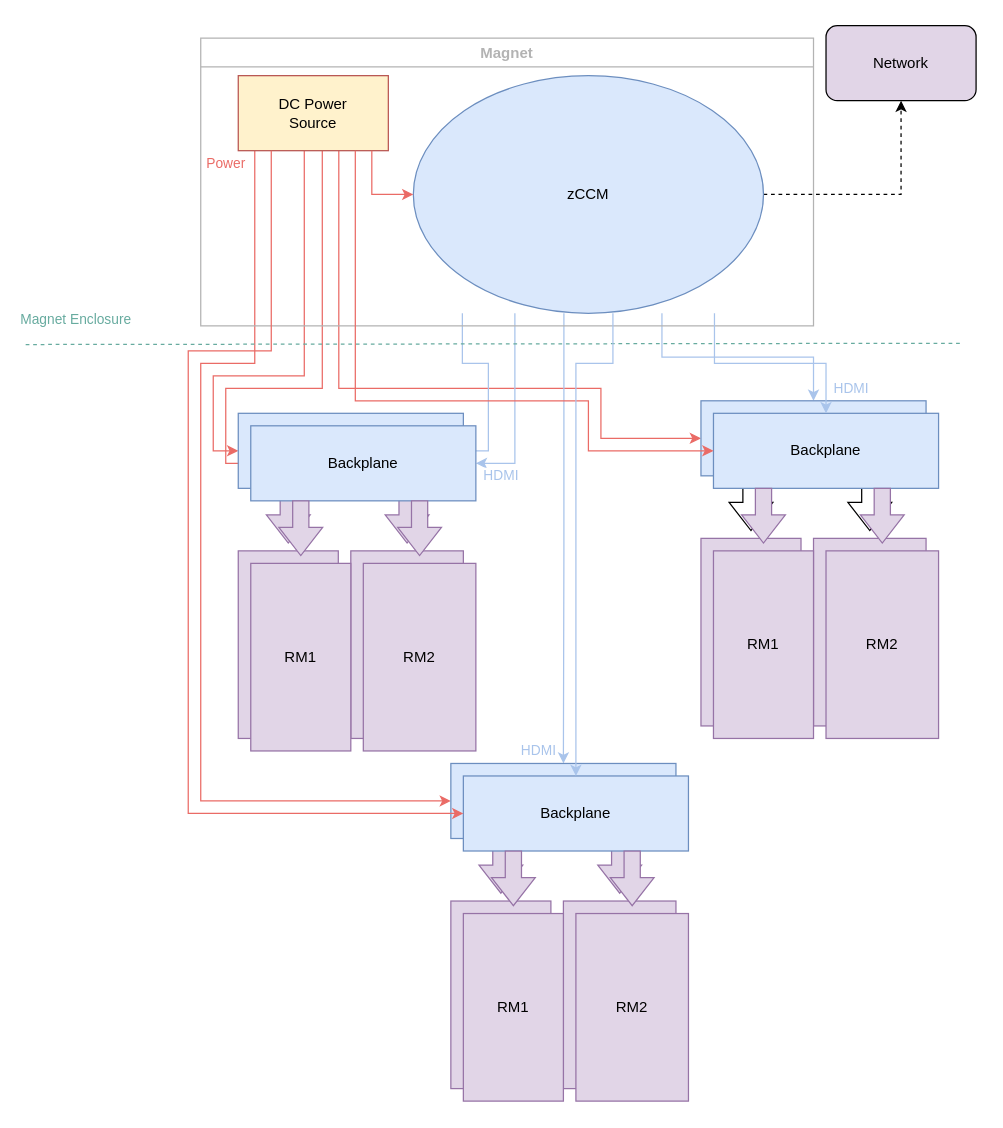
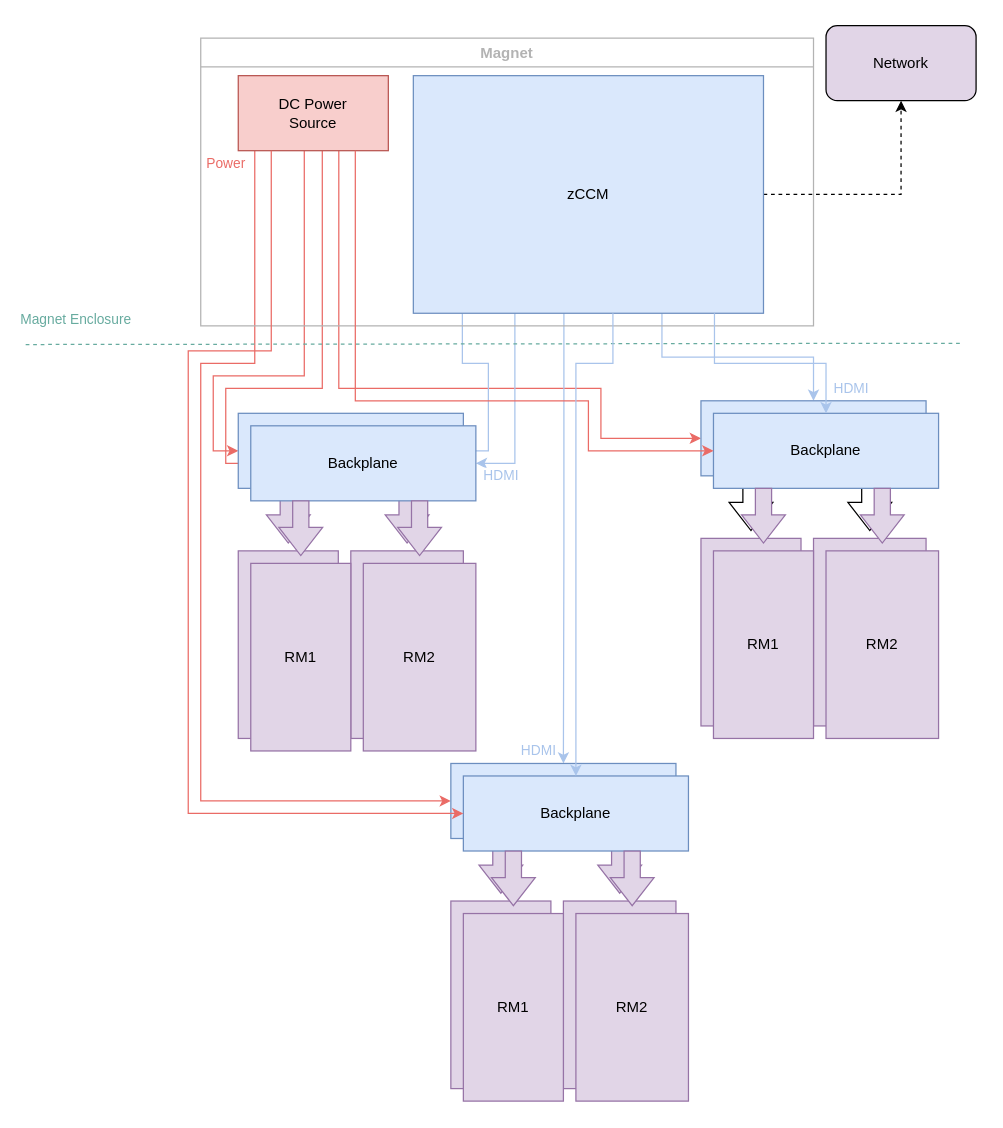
node "DC Power Source": fillcolor #fff2cc -> #f8cecc
edge "DC Power Source" -> "zCCM": removed
node "zCCM": shape ellipse -> rectangle
